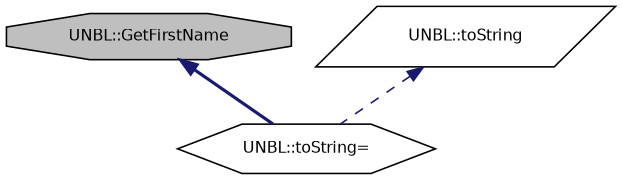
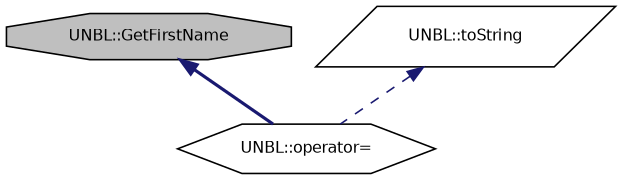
node "UNBL::toString=": label "UNBL::toString=" -> "UNBL::operator="
